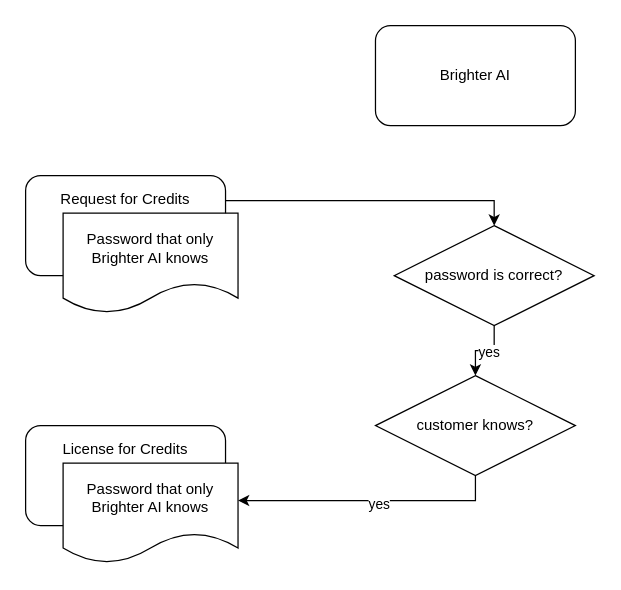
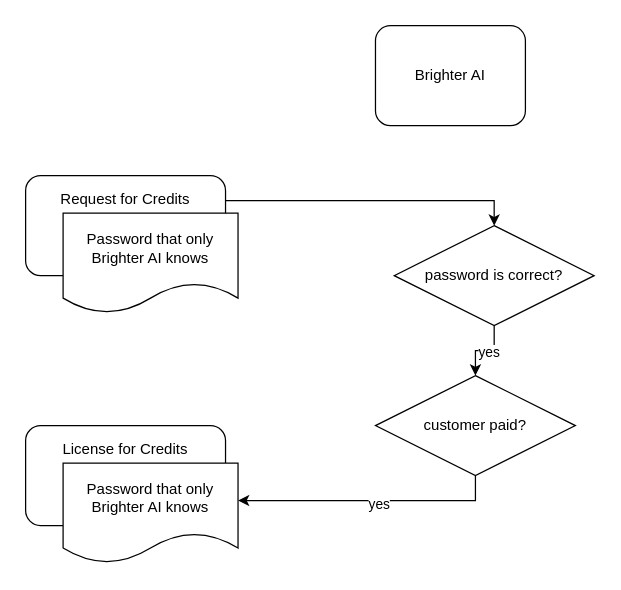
node "Brighter AI": size 200x100 -> 150x100
node "customer knows?": label "customer knows?" -> "customer paid?"
